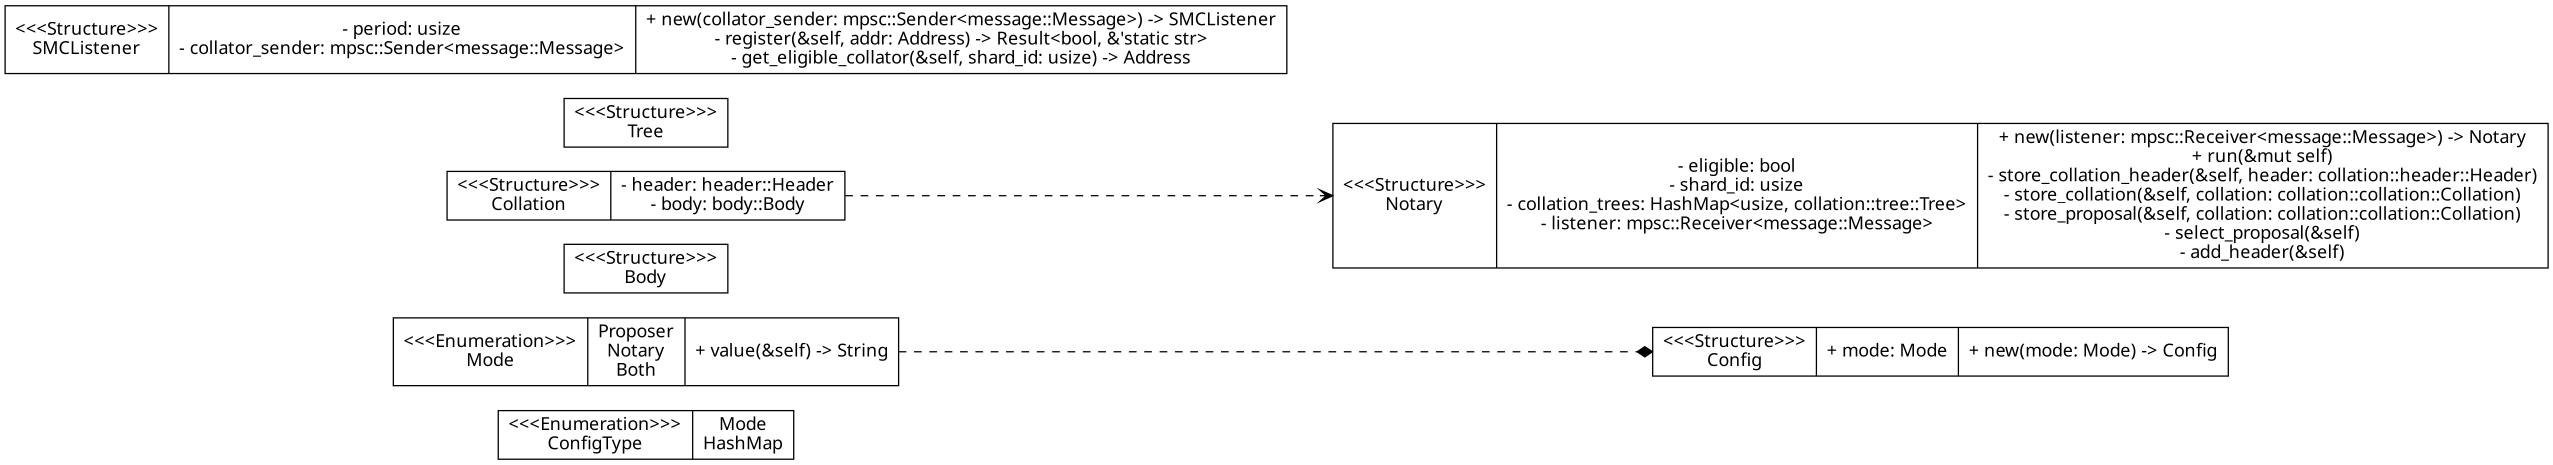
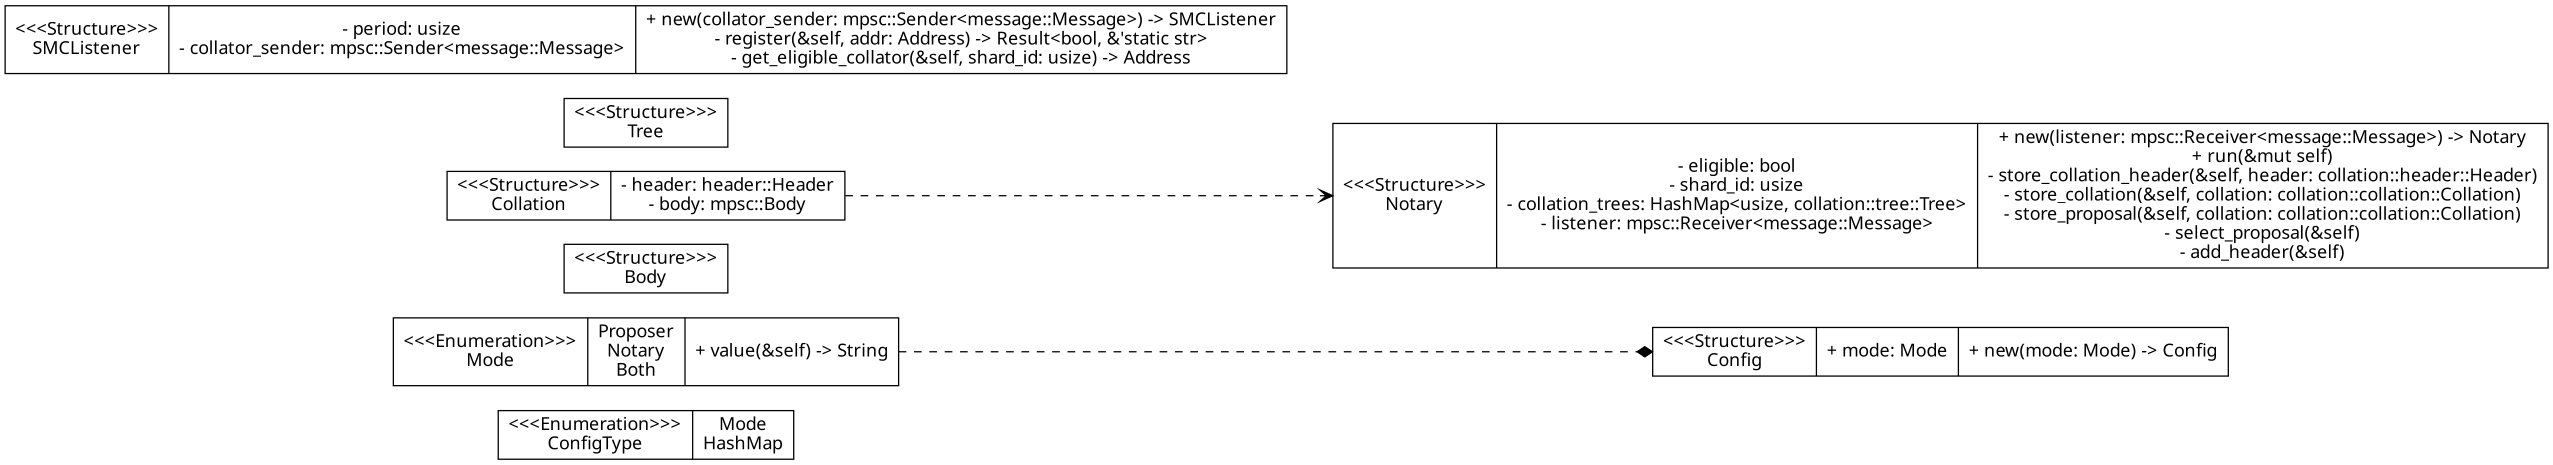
node "Collation": text "- body: body::Body" -> "- body: mpsc::Body"
